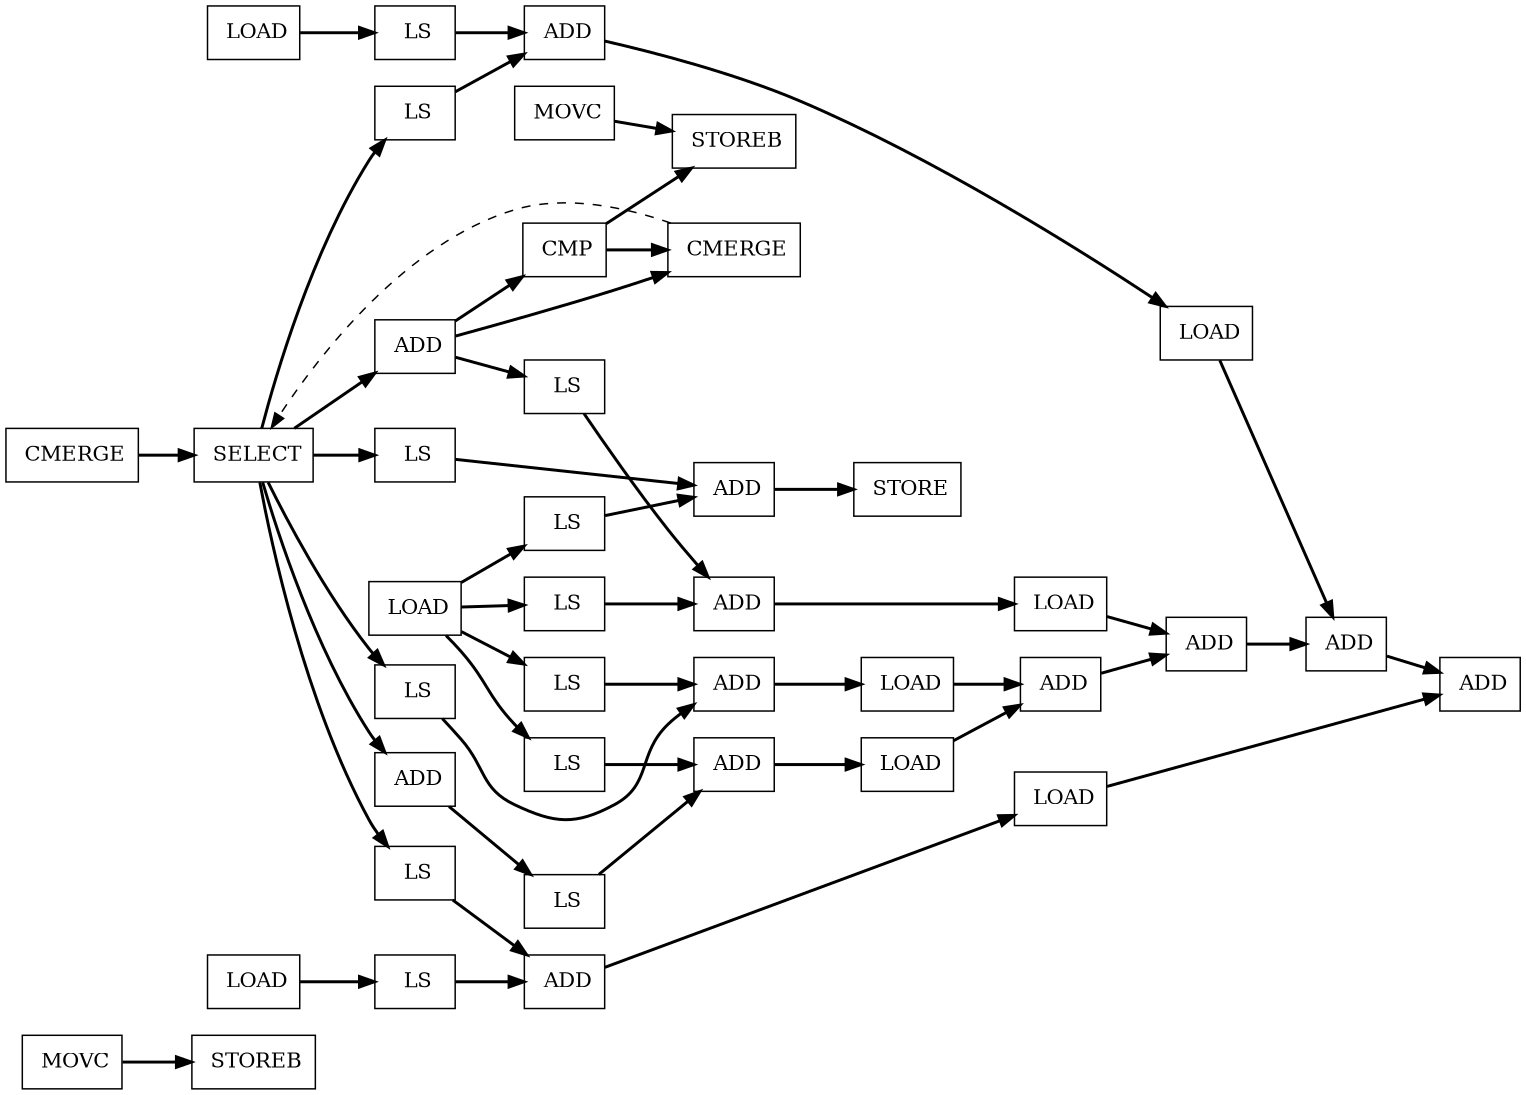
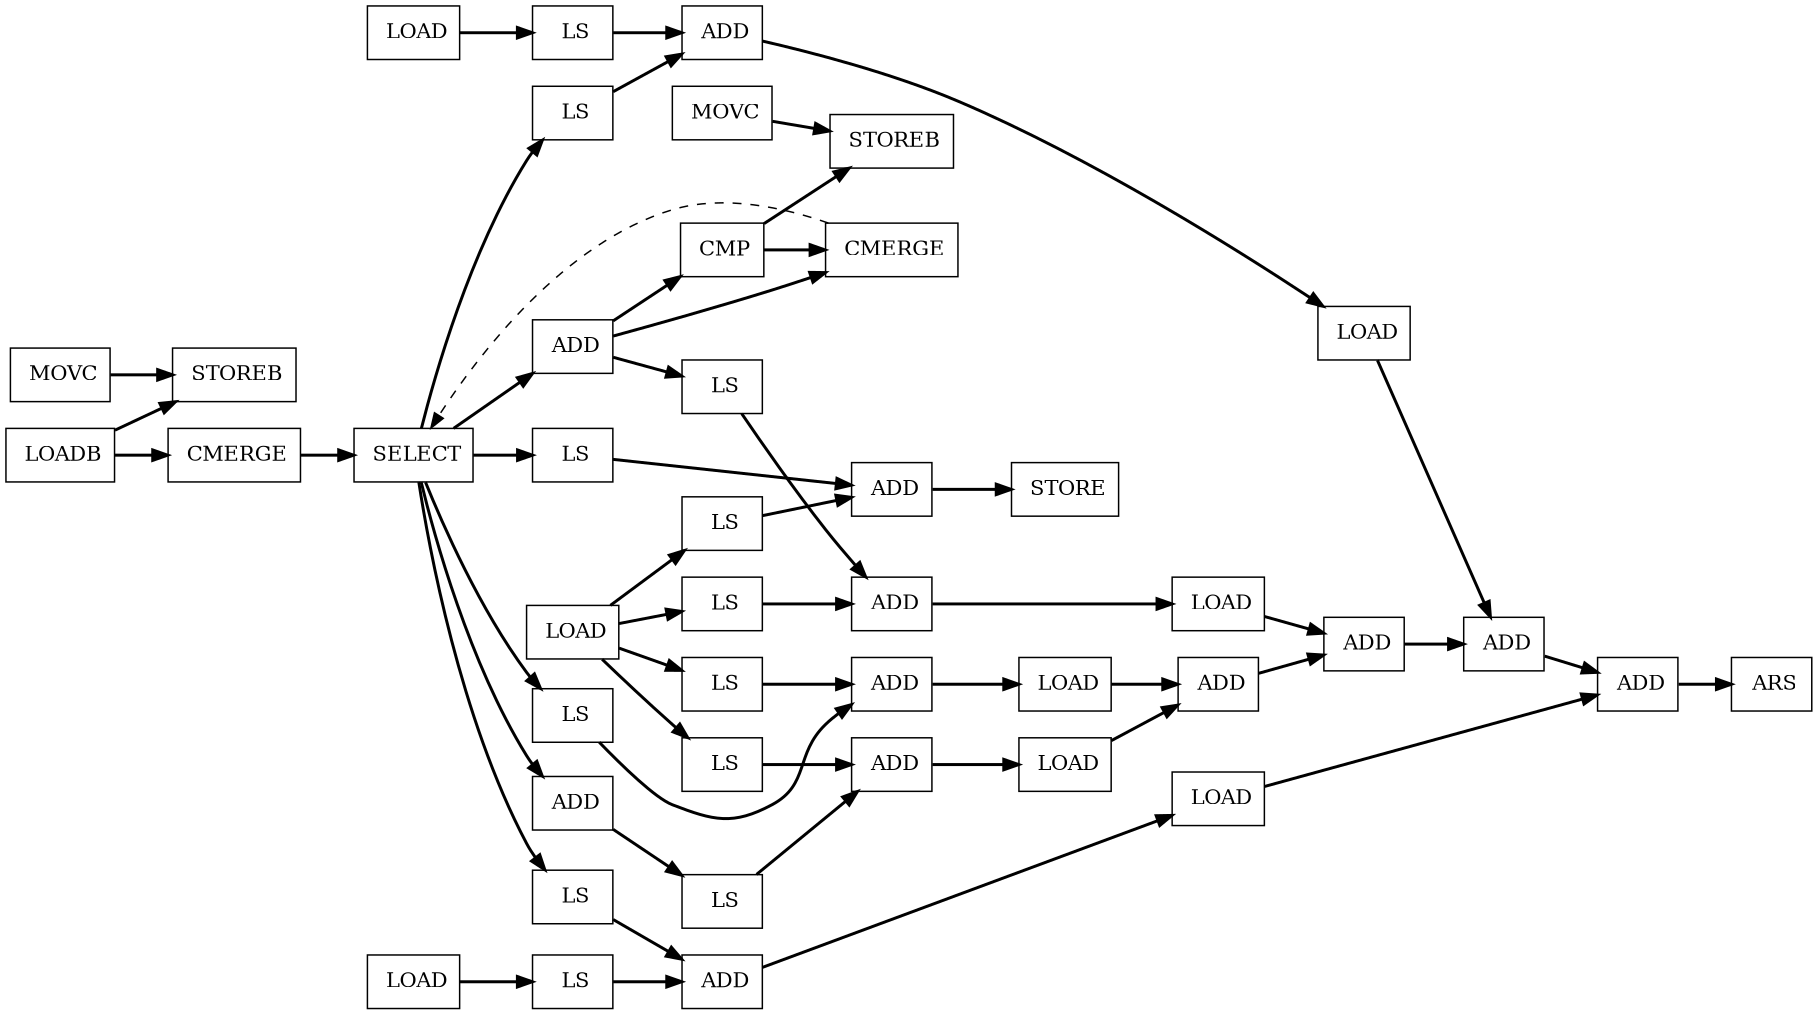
node "LOADB": added
node "ARS": added
